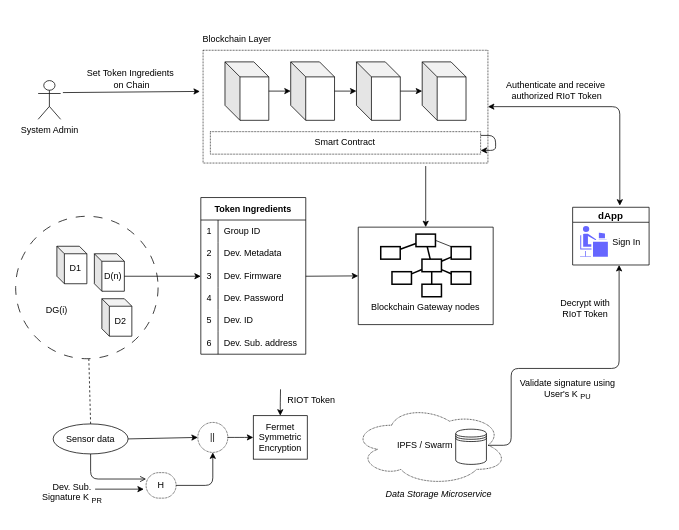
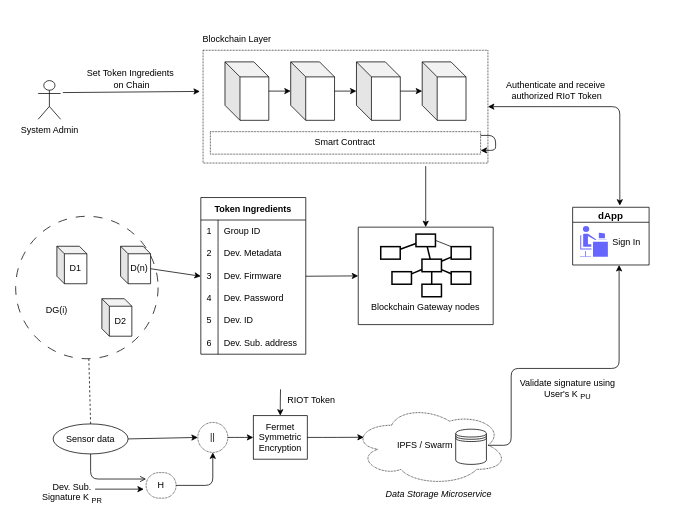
node "D(n)": moved (109, 273) -> (135, 265)
node "Decrypt with RIoT Token": removed
edge "Fermet Symmetric Encryption" -> "IPFS / Swarm": added
